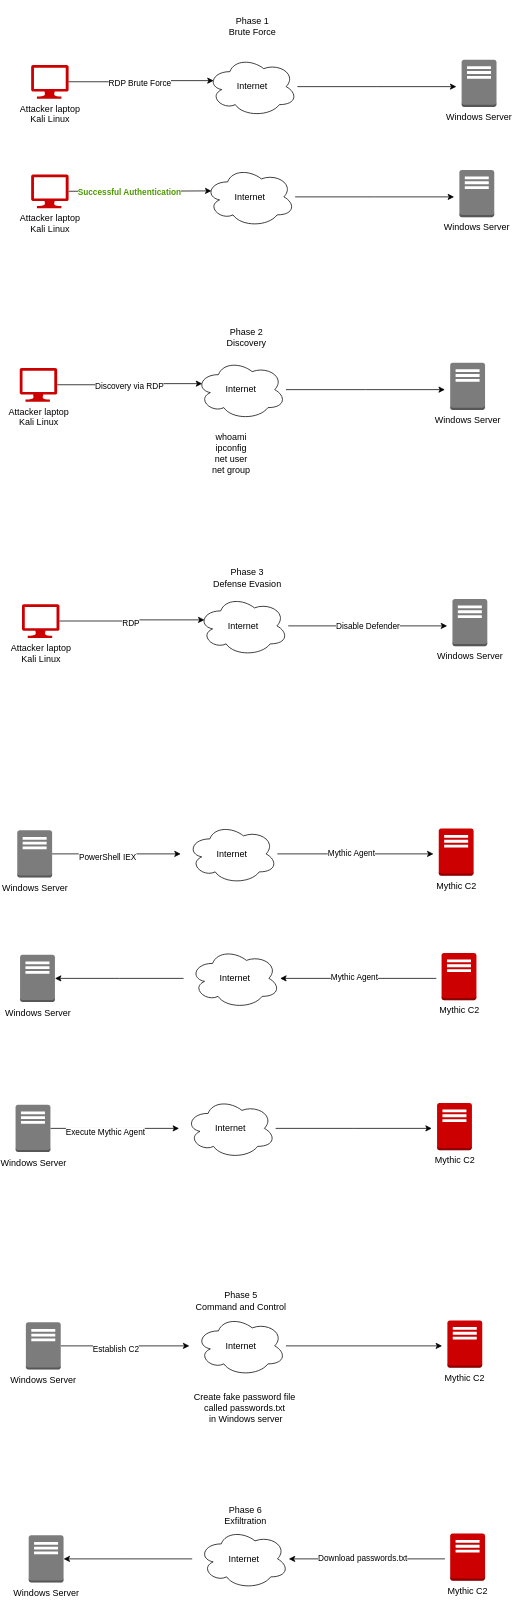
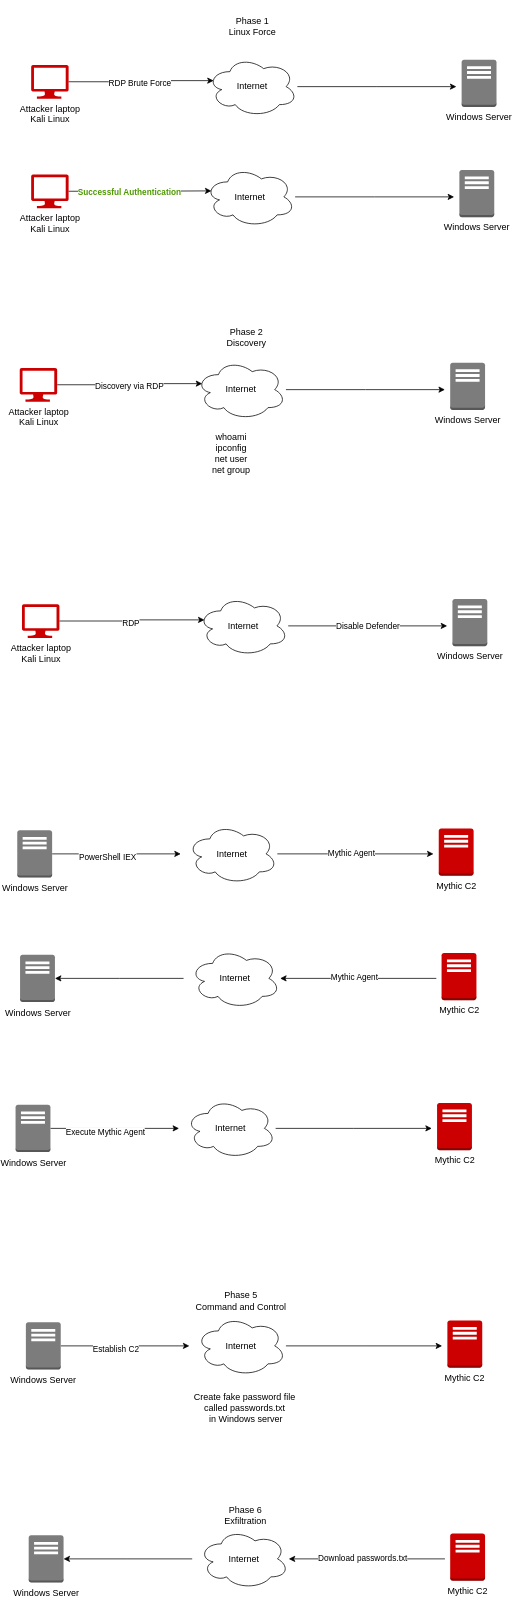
node "Phase 1 Brute Force": label "Phase 1 Brute Force" -> "Phase 1 Linux Force"
node "Phase 3 Defense Evasion": removed
